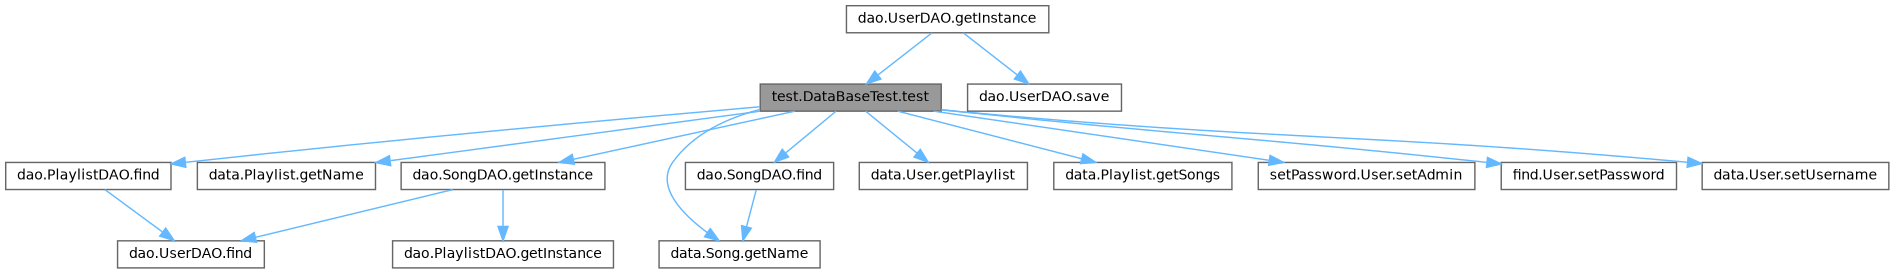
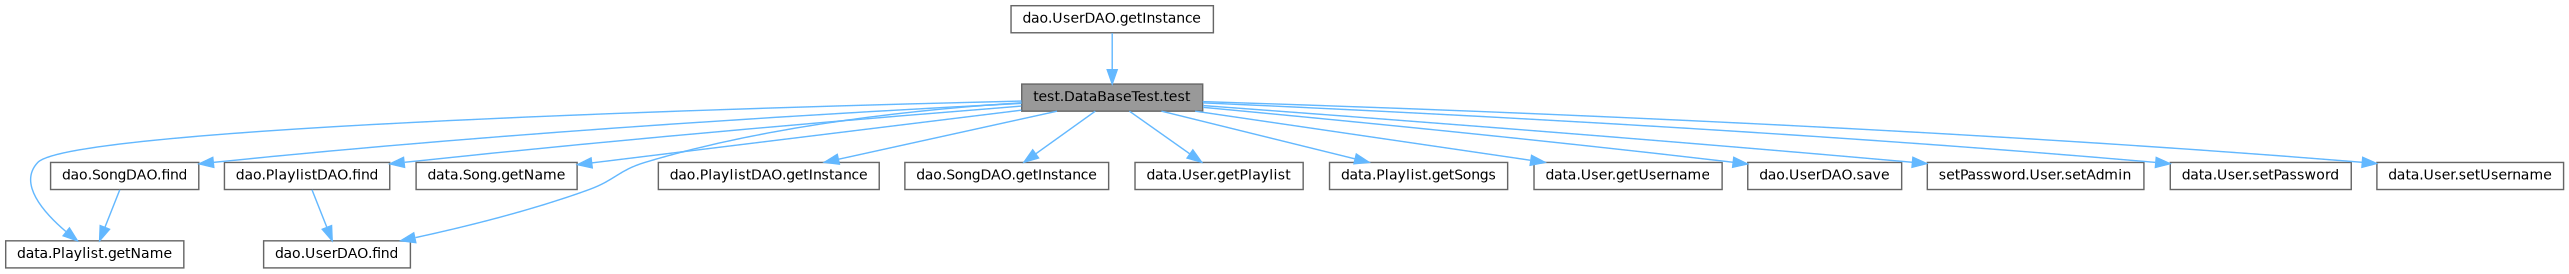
edge "dao.UserDAO.getInstance" -> "dao.UserDAO.save": now "test.DataBaseTest.test" -> "dao.UserDAO.save"
node "find.User.setPassword": label "find.User.setPassword" -> "data.User.setPassword"
node "data.User.getUsername": added
edge "dao.SongDAO.getInstance" -> "dao.PlaylistDAO.getInstance": now "test.DataBaseTest.test" -> "dao.PlaylistDAO.getInstance"
edge "dao.SongDAO.find" -> "data.Song.getName": now "dao.SongDAO.find" -> "data.Playlist.getName"
edge "dao.SongDAO.getInstance" -> "dao.UserDAO.find": now "test.DataBaseTest.test" -> "dao.UserDAO.find"
